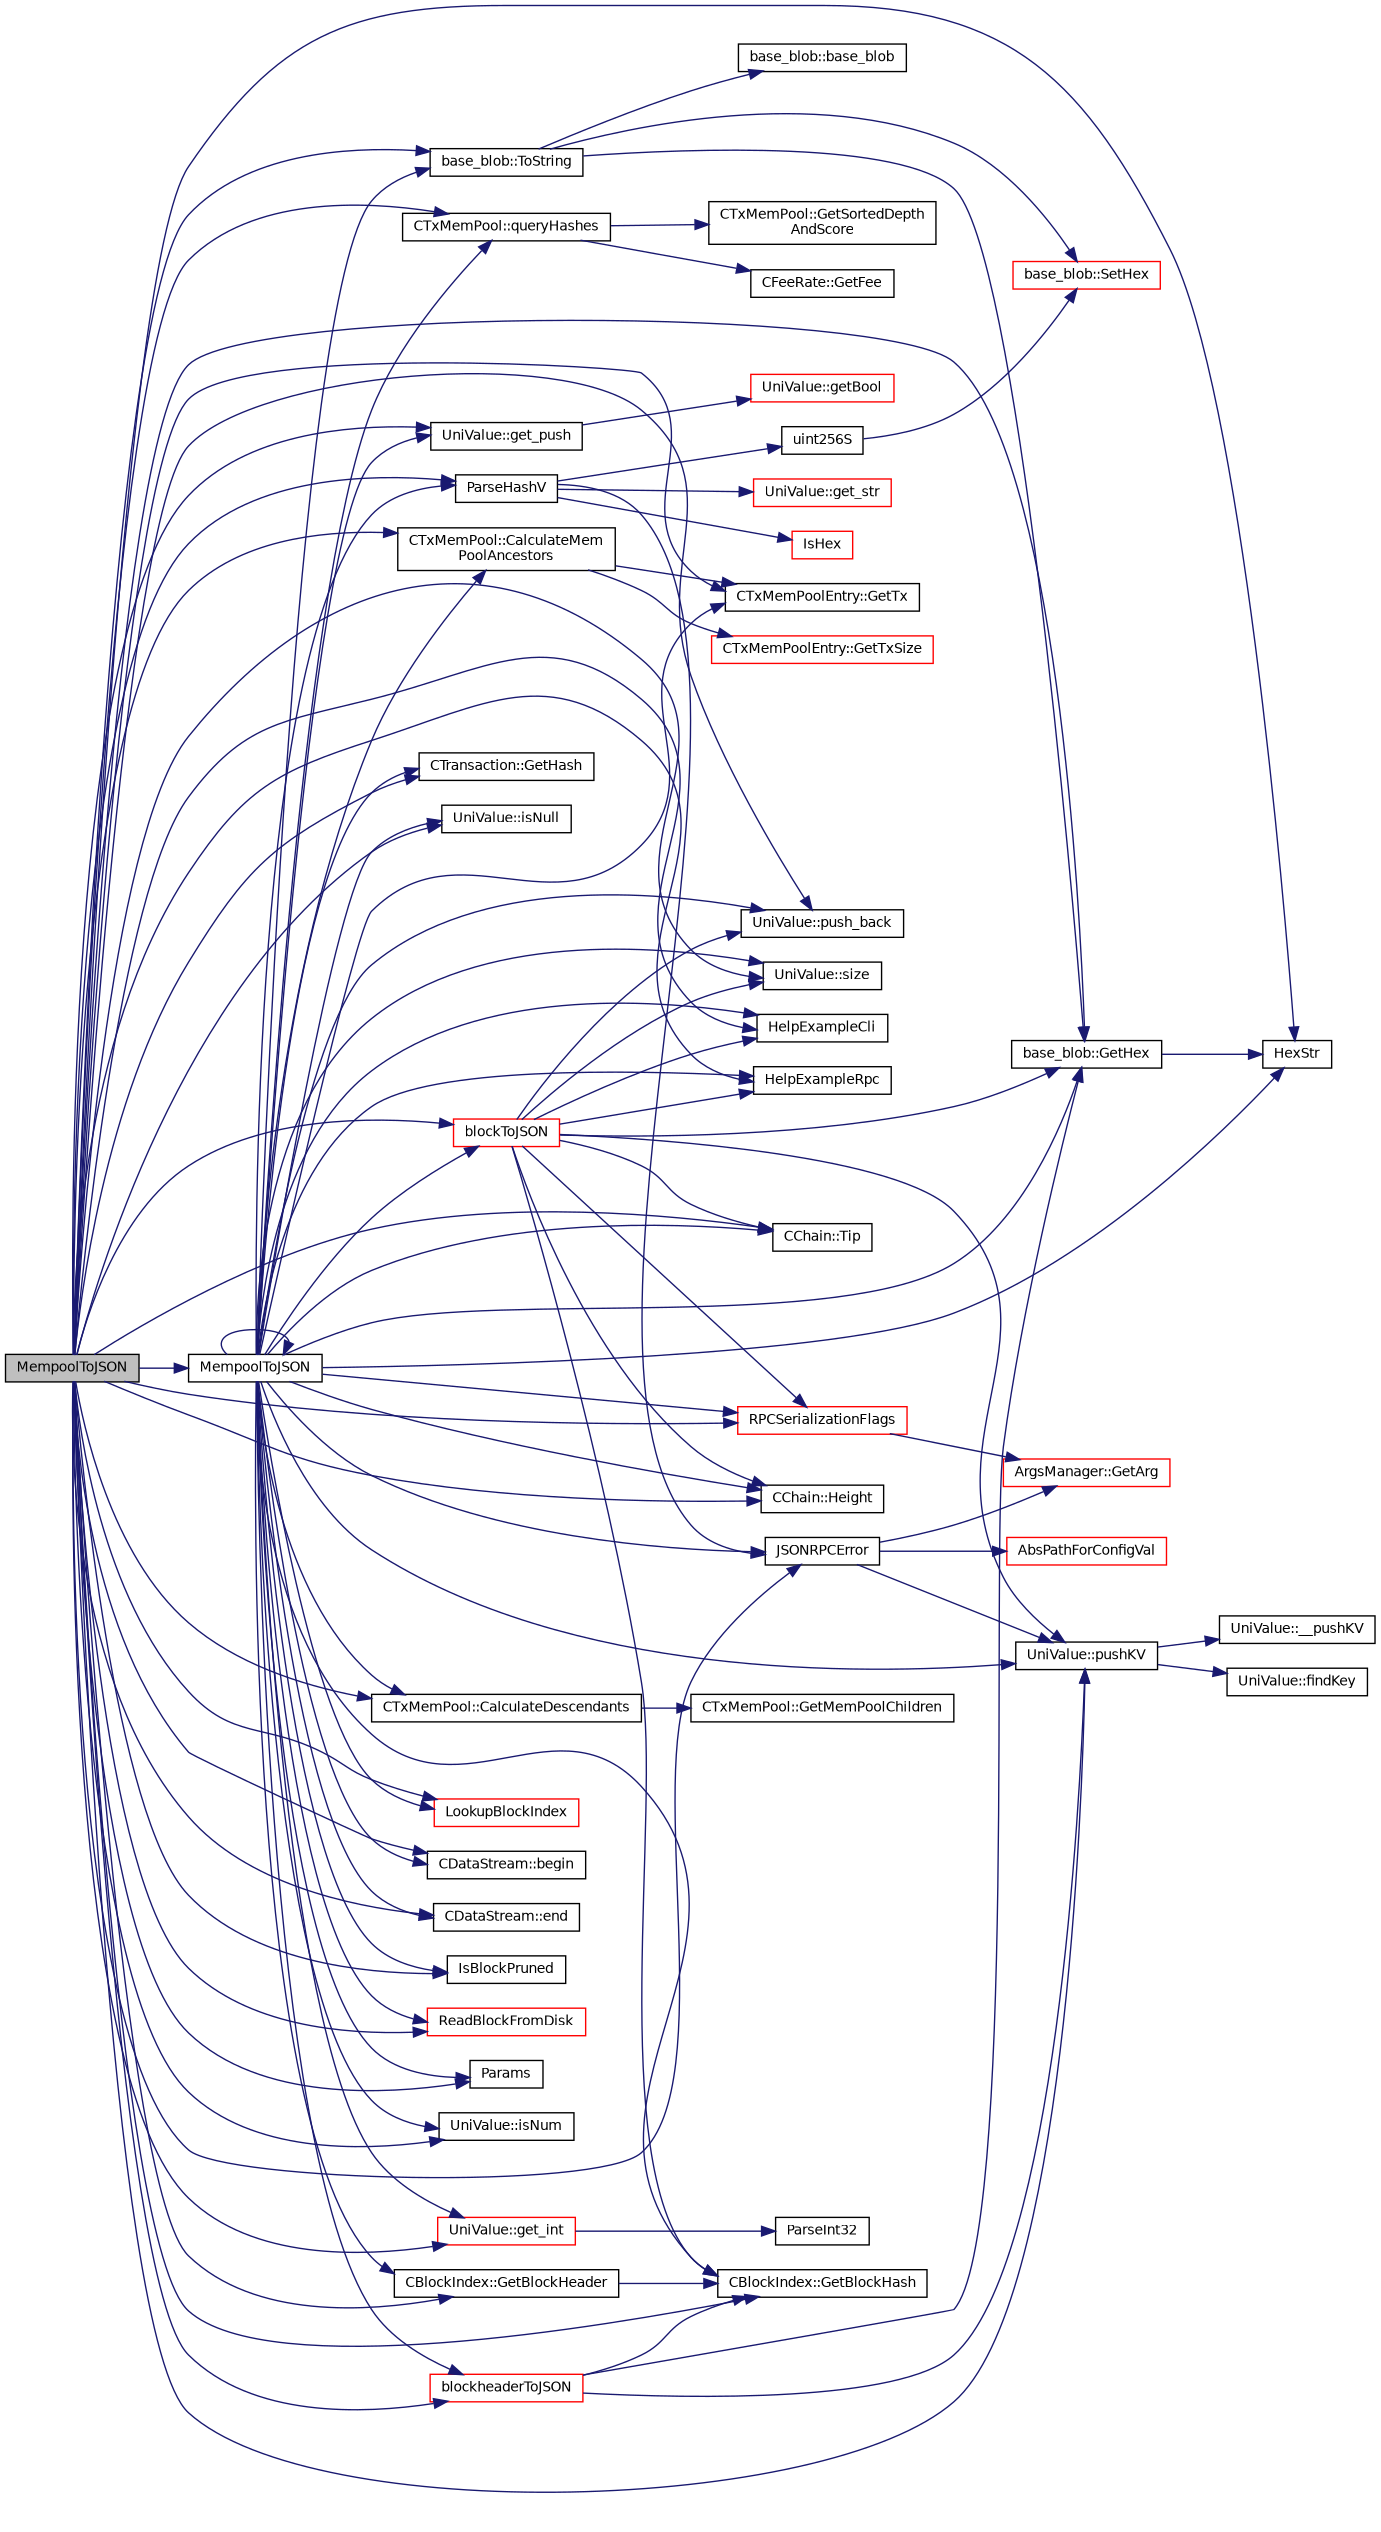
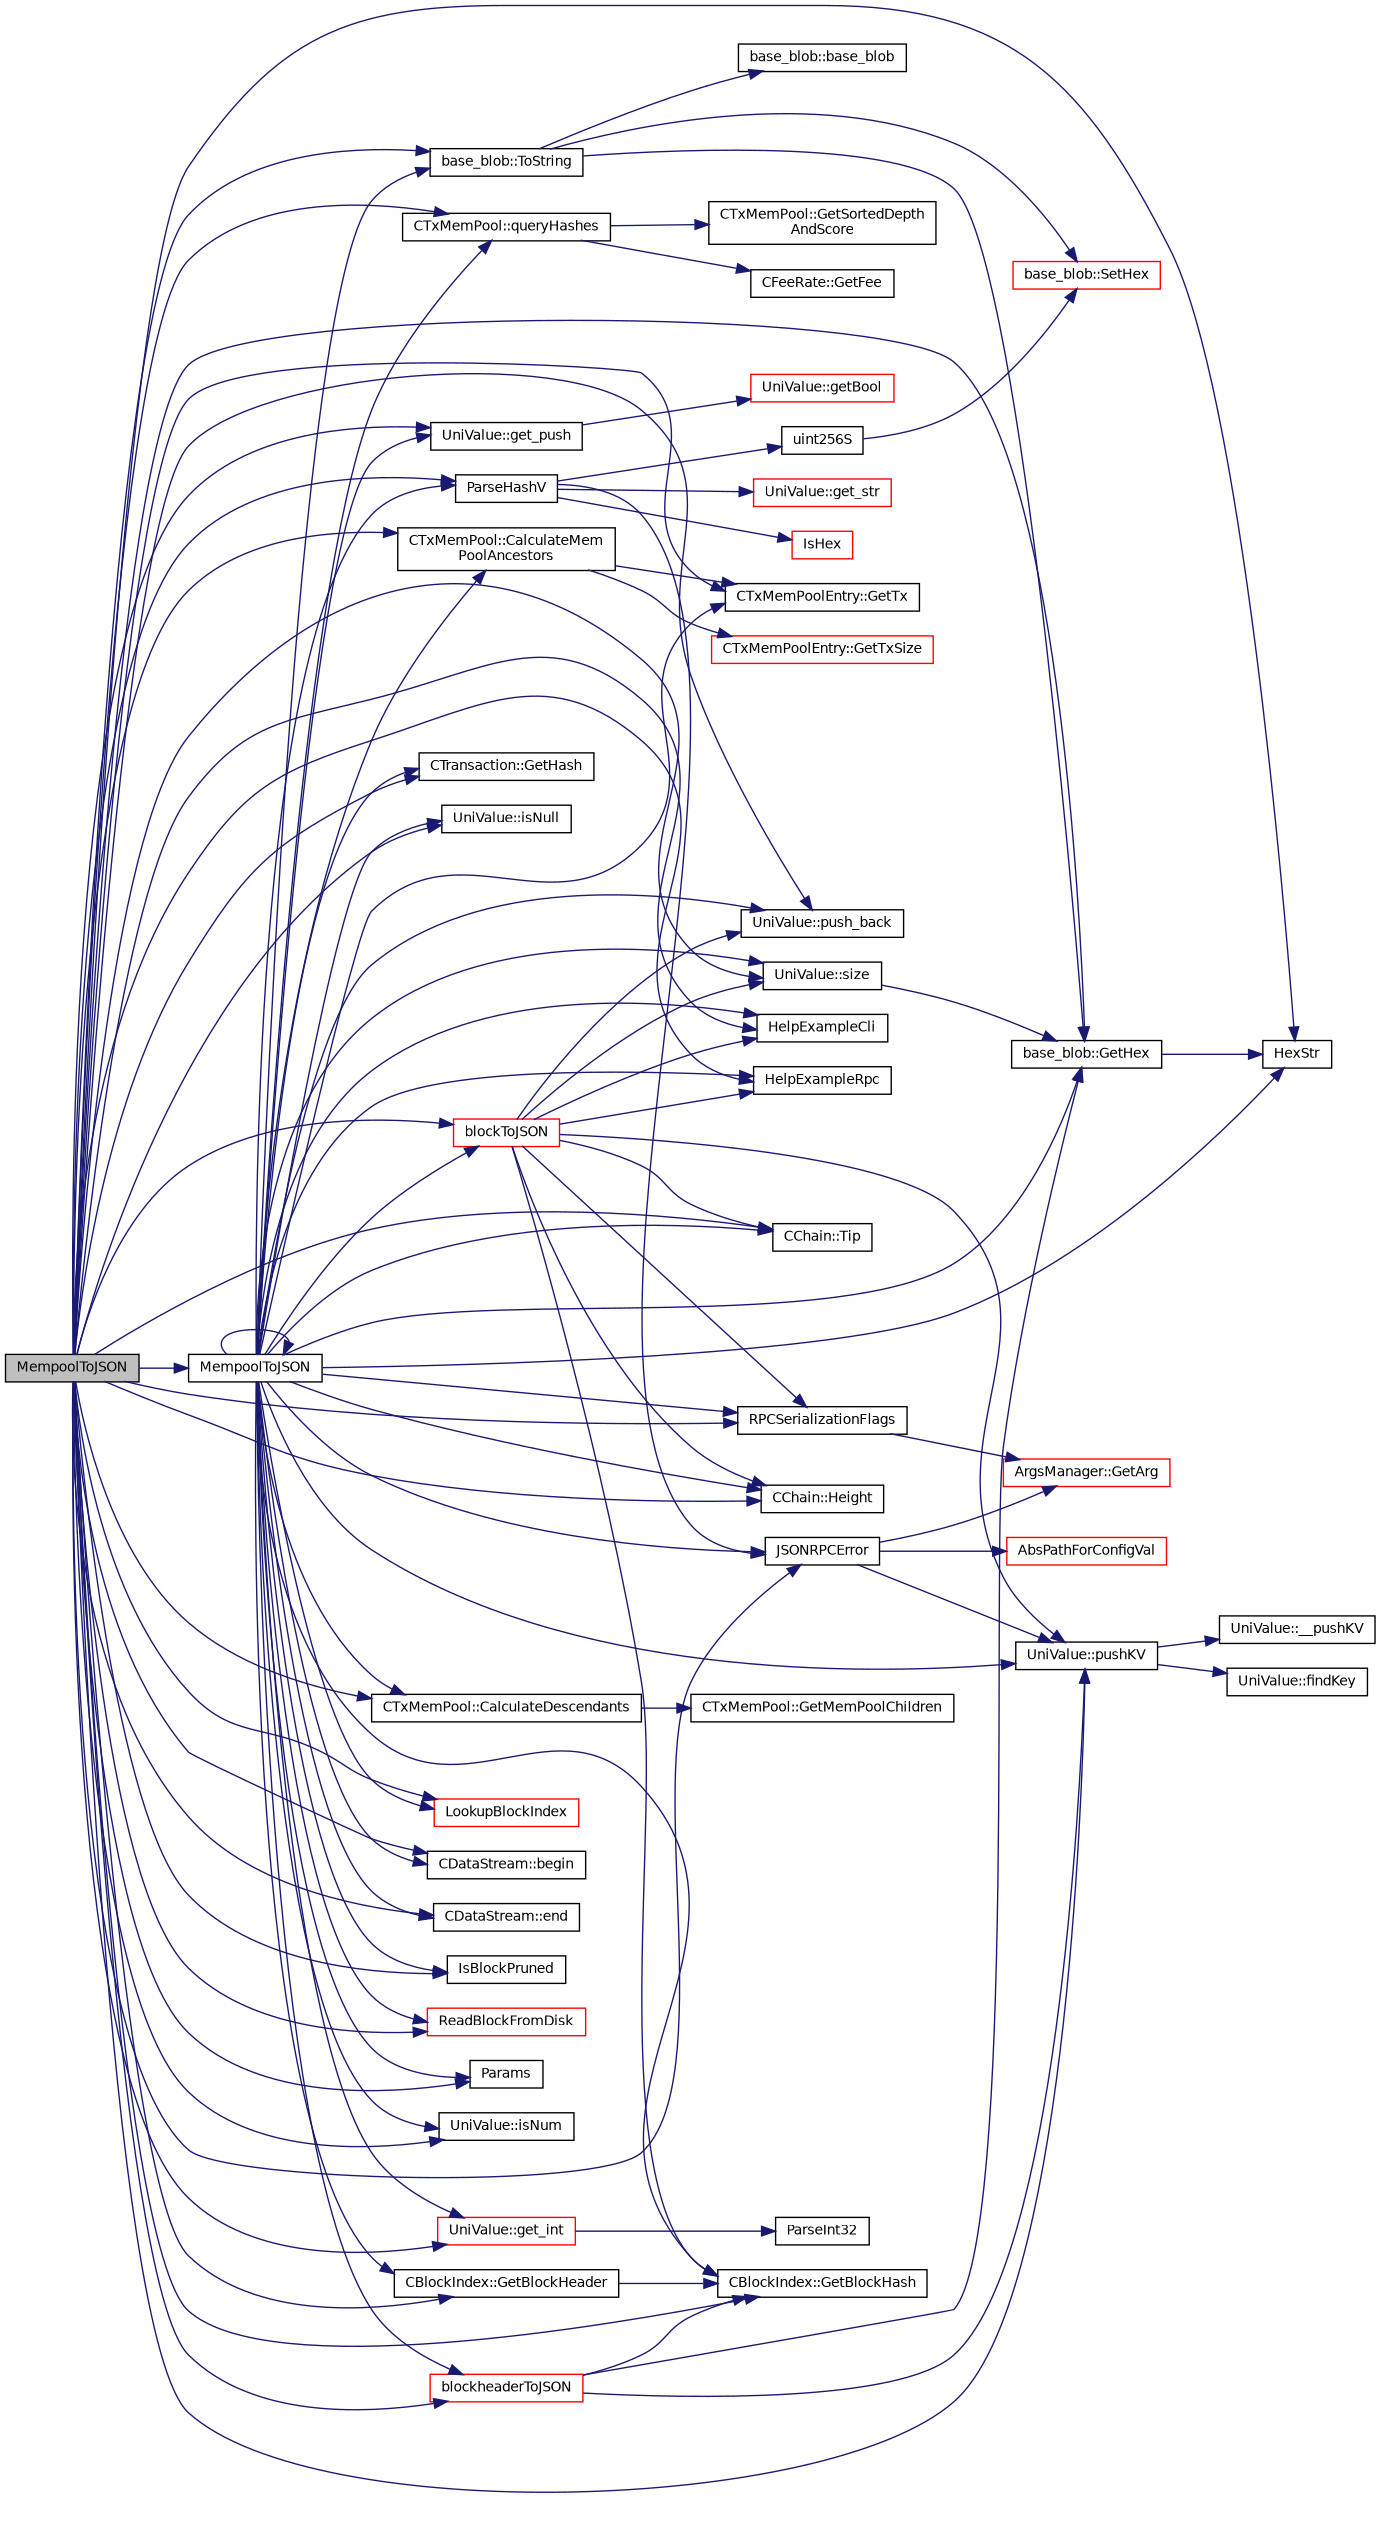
edge "blockToJSON" -> "base_blob::GetHex": now "UniValue::size" -> "base_blob::GetHex"
node "RPCSerializationFlags": color red -> black
